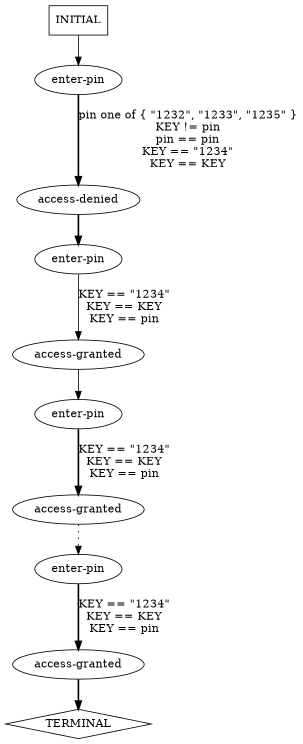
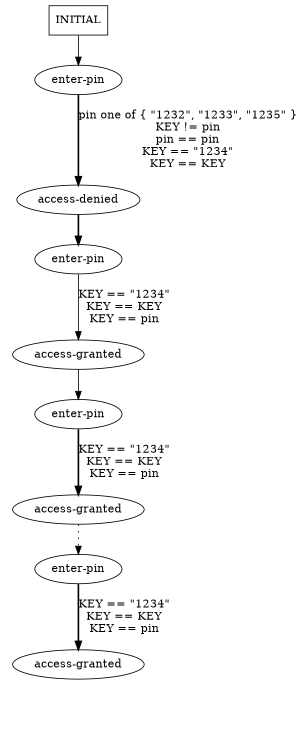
node "TERMINAL": removed
